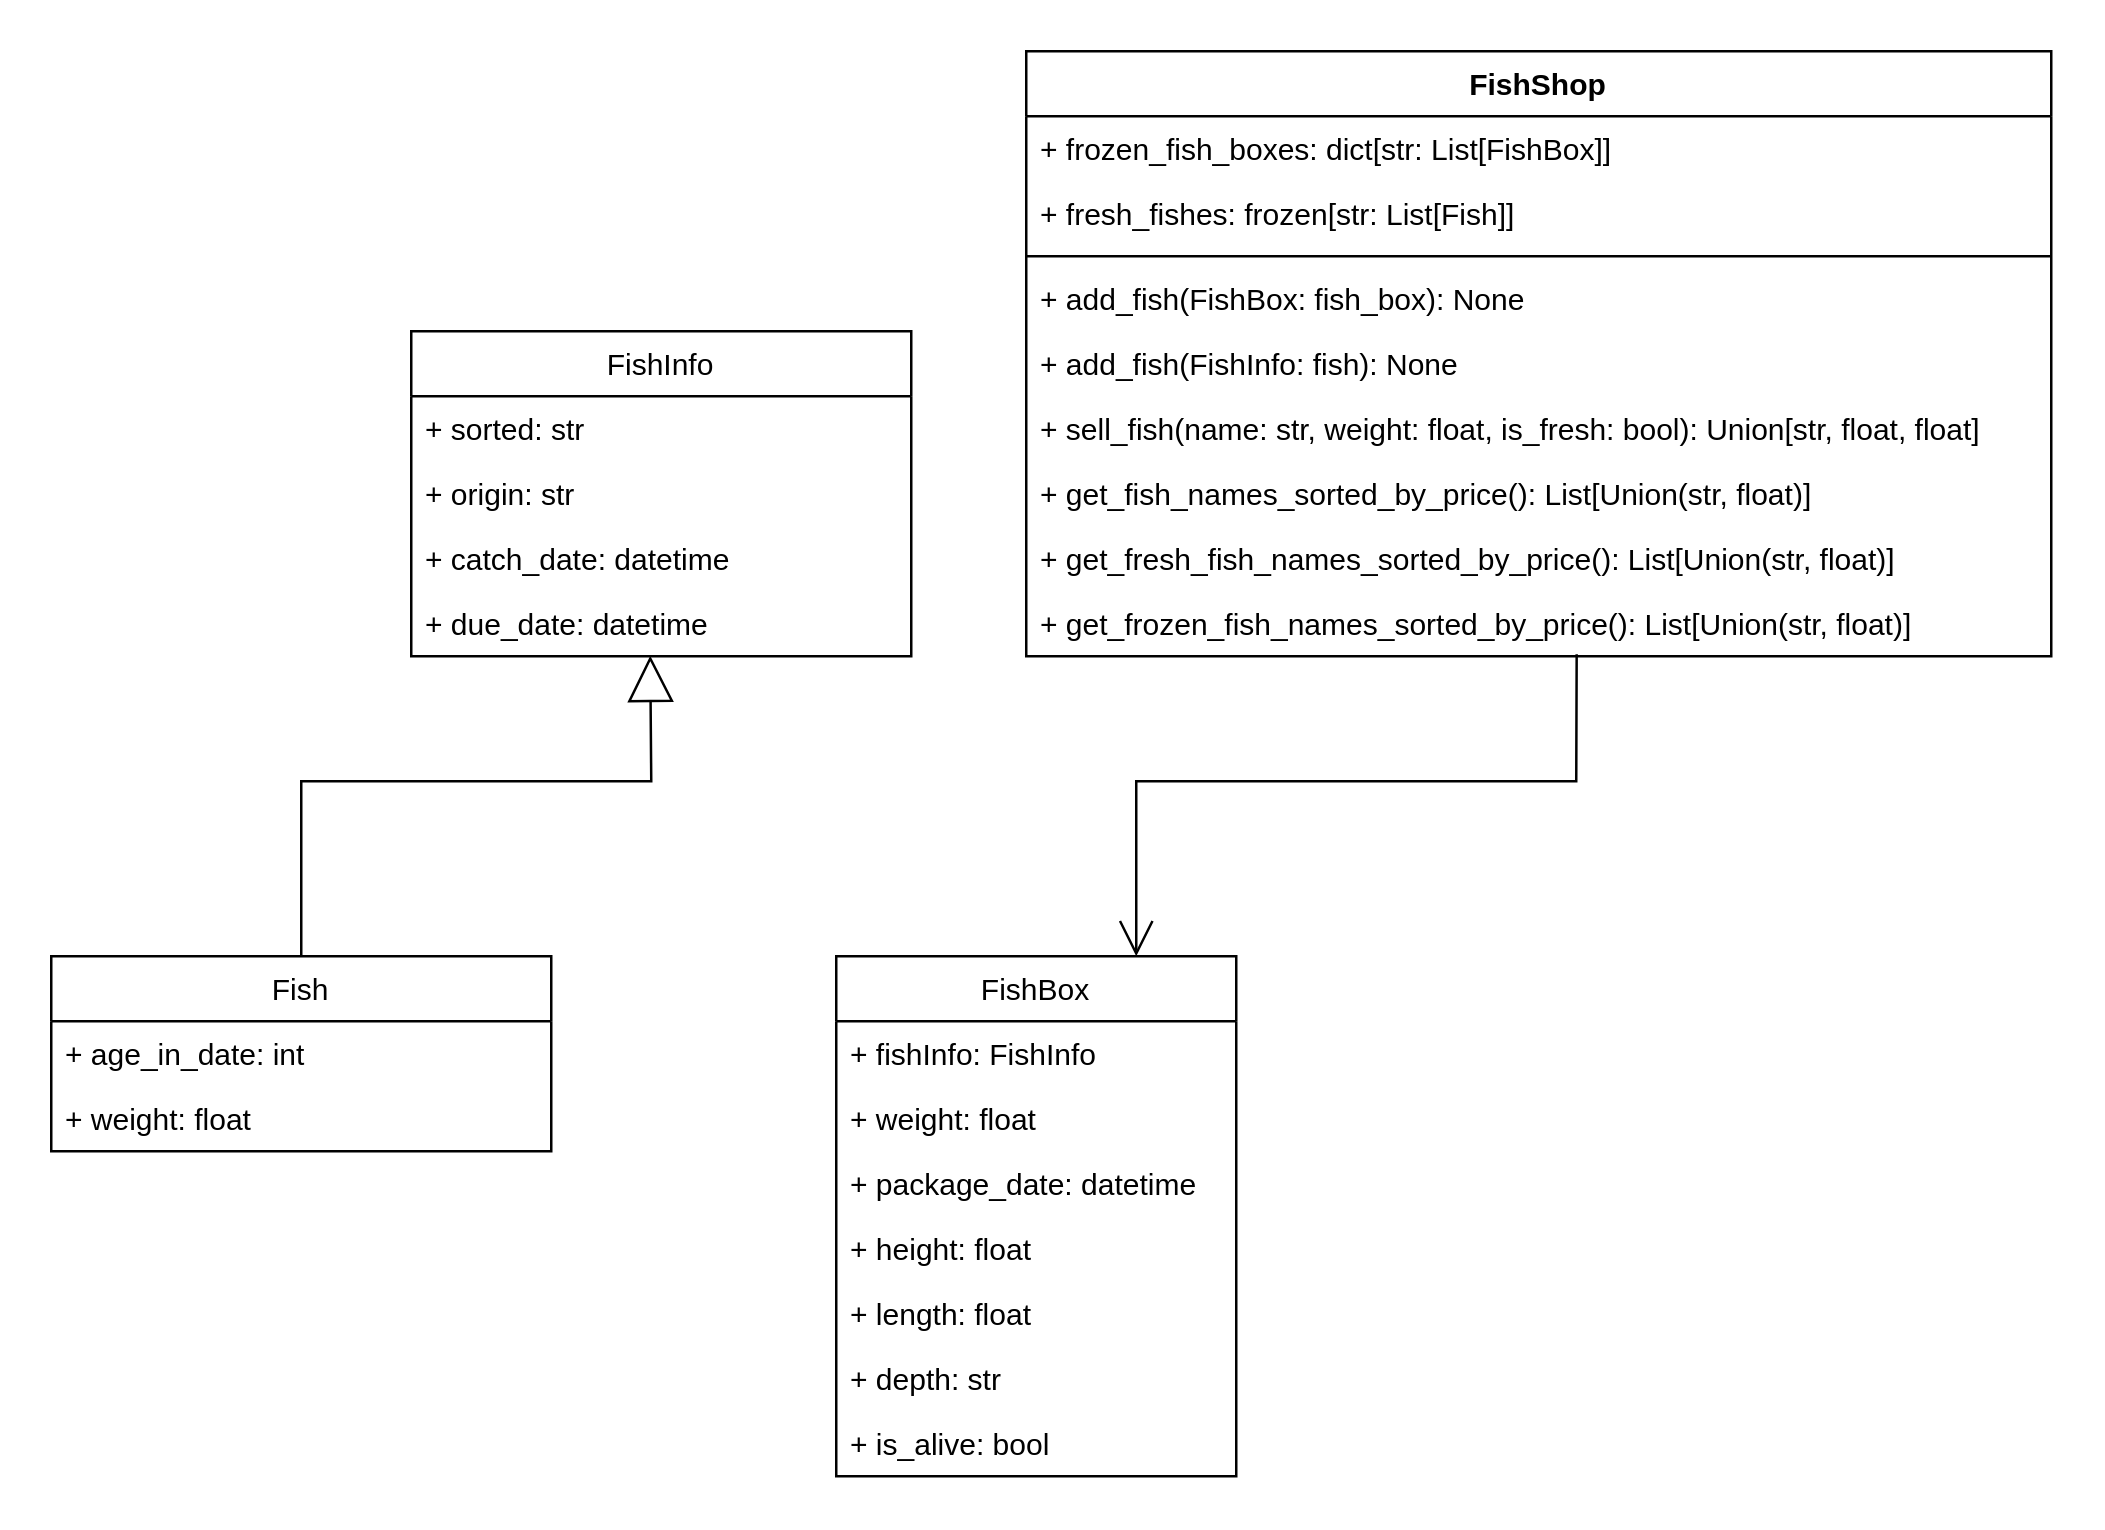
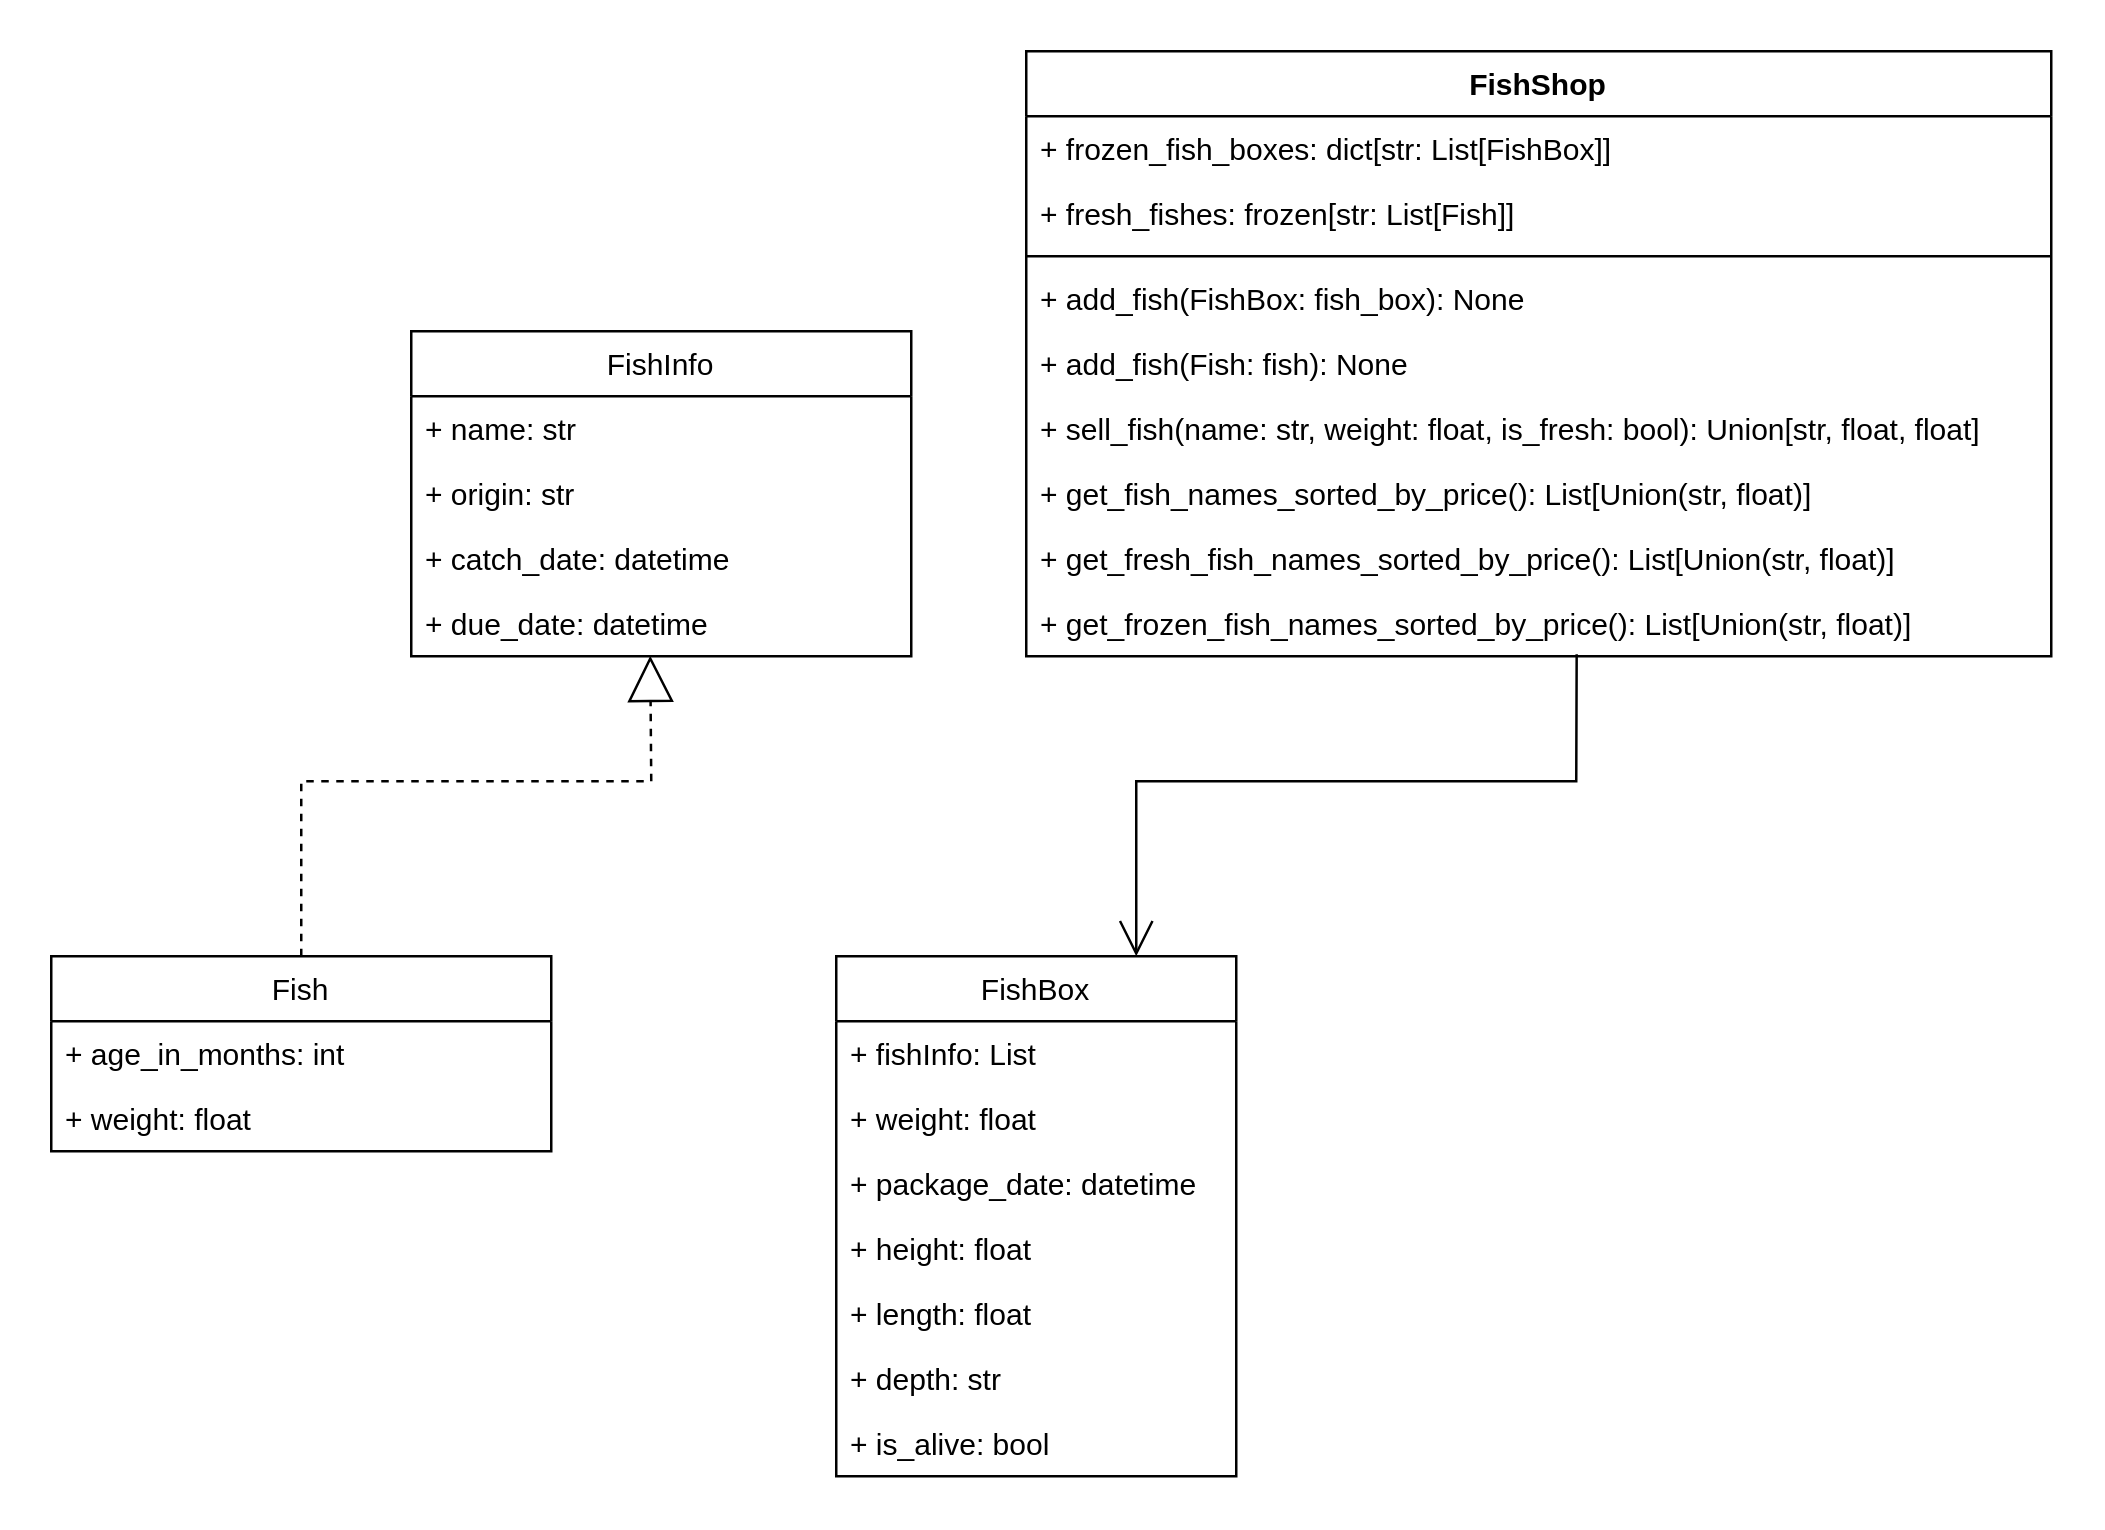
node "+ add_fish(FishInfo: fish): None": label "+ add_fish(FishInfo: fish): None" -> "+ add_fish(Fish: fish): None"
node "+ sorted: str": label "+ sorted: str" -> "+ name: str"
edge "Fish" -> "+ due_date: datetime": style solid -> dashed
node "+ age_in_date: int": label "+ age_in_date: int" -> "+ age_in_months: int"
node "+ fishInfo: FishInfo": label "+ fishInfo: FishInfo" -> "+ fishInfo: List"
